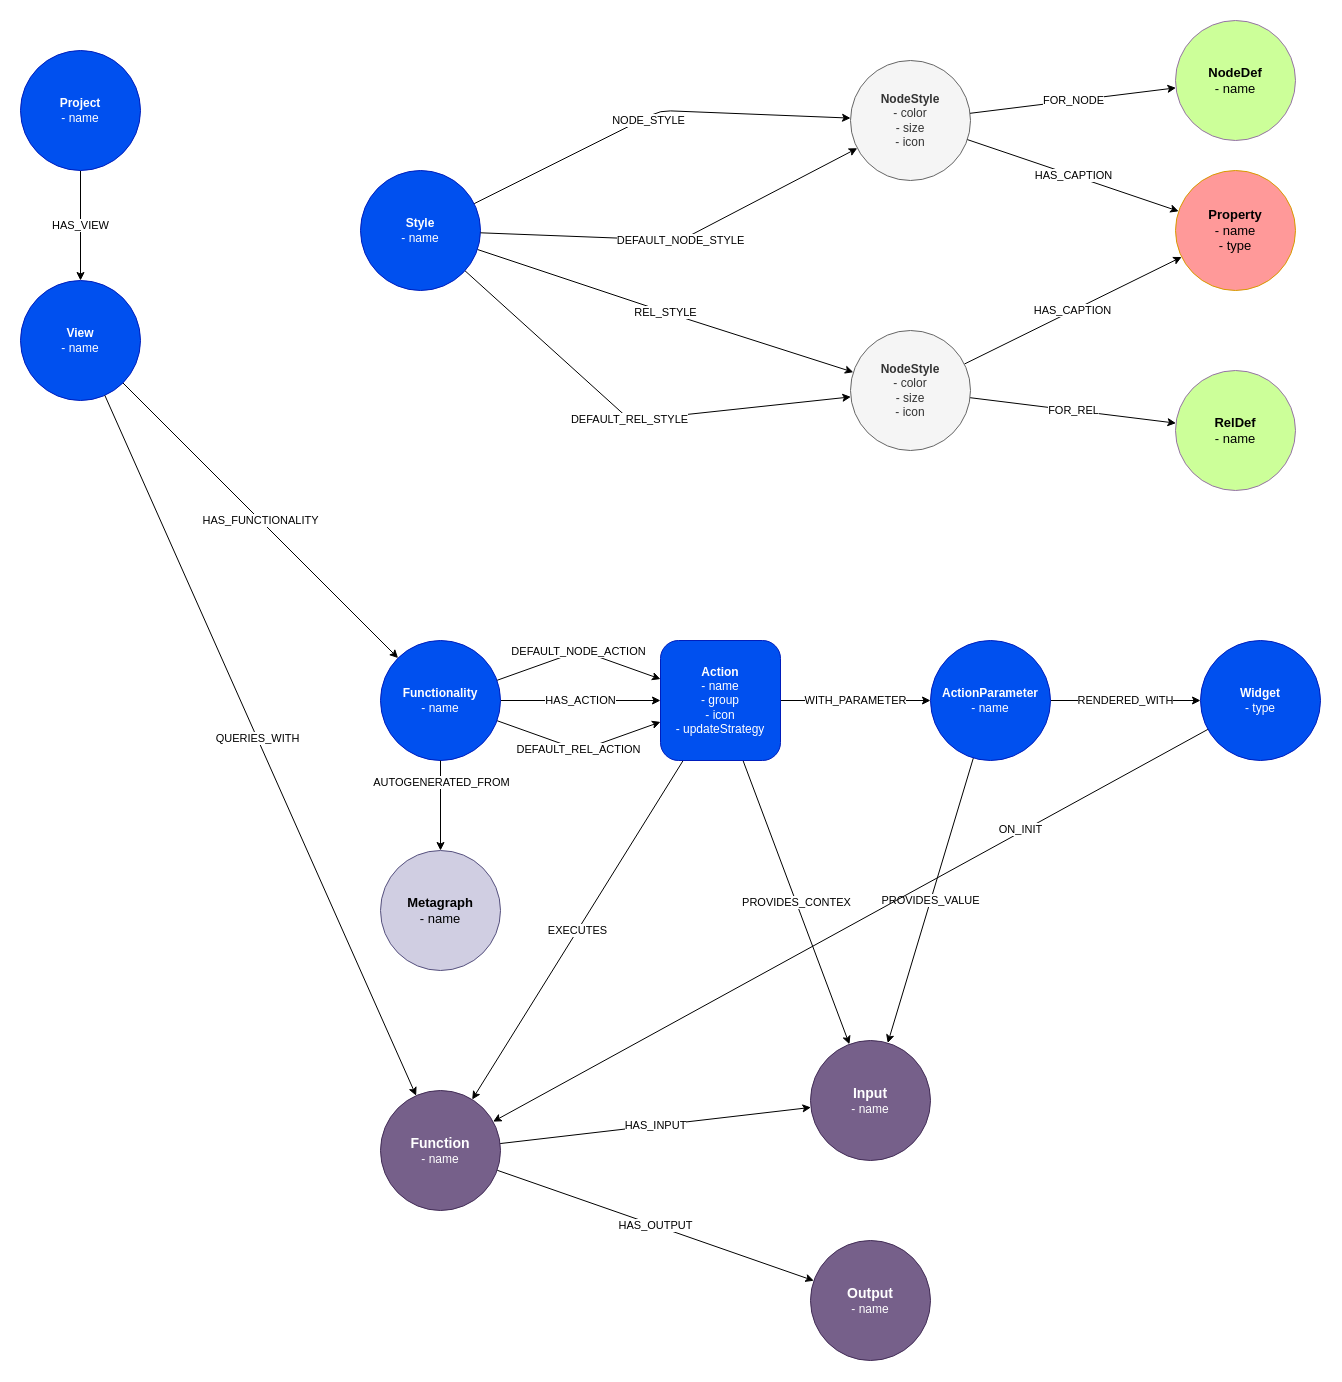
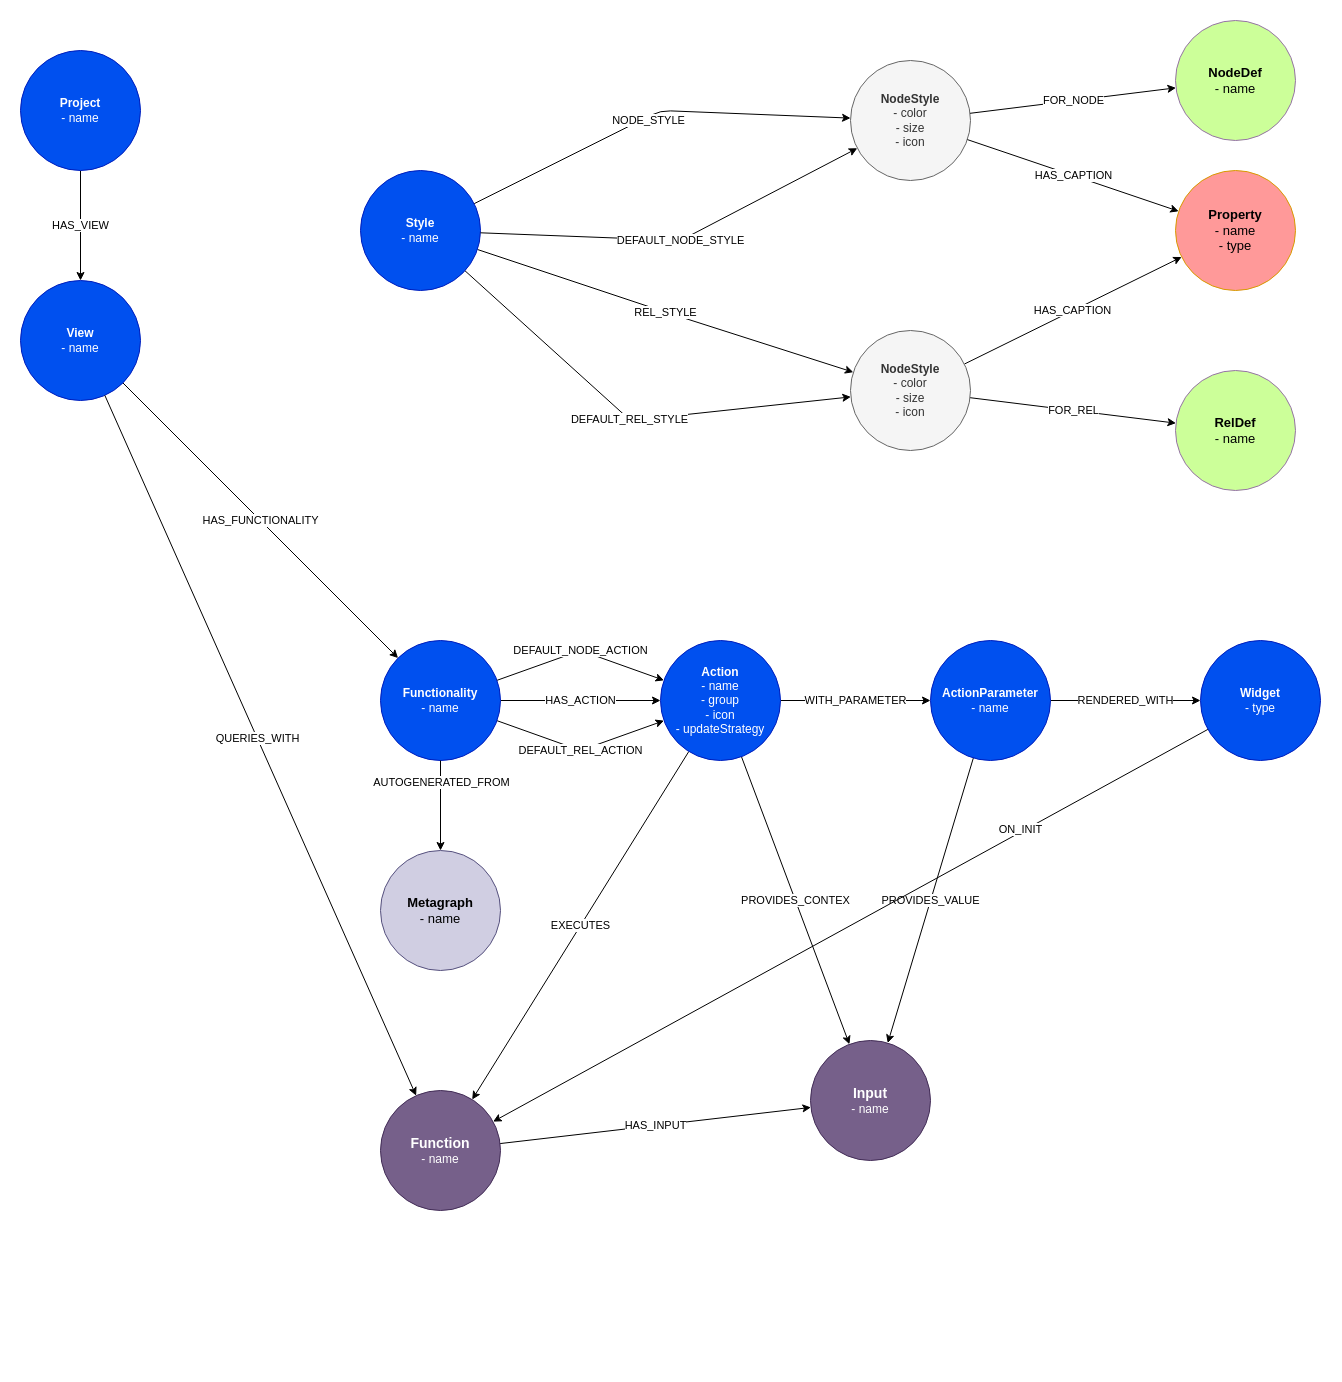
node "Action - name - group - icon - updateStrategy": shape rounded rectangle -> ellipse
edge "Function - name" -> "Output - name": removed, label "HAS_OUTPUT"
node "Output - name": removed
